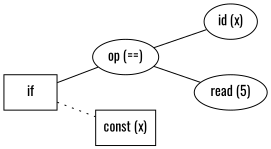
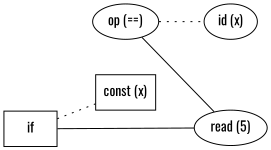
edge "id (x)" -- "op (==)": style solid -> dotted
edge "op (==)" -- "if": now "read (5)" -- "if"
